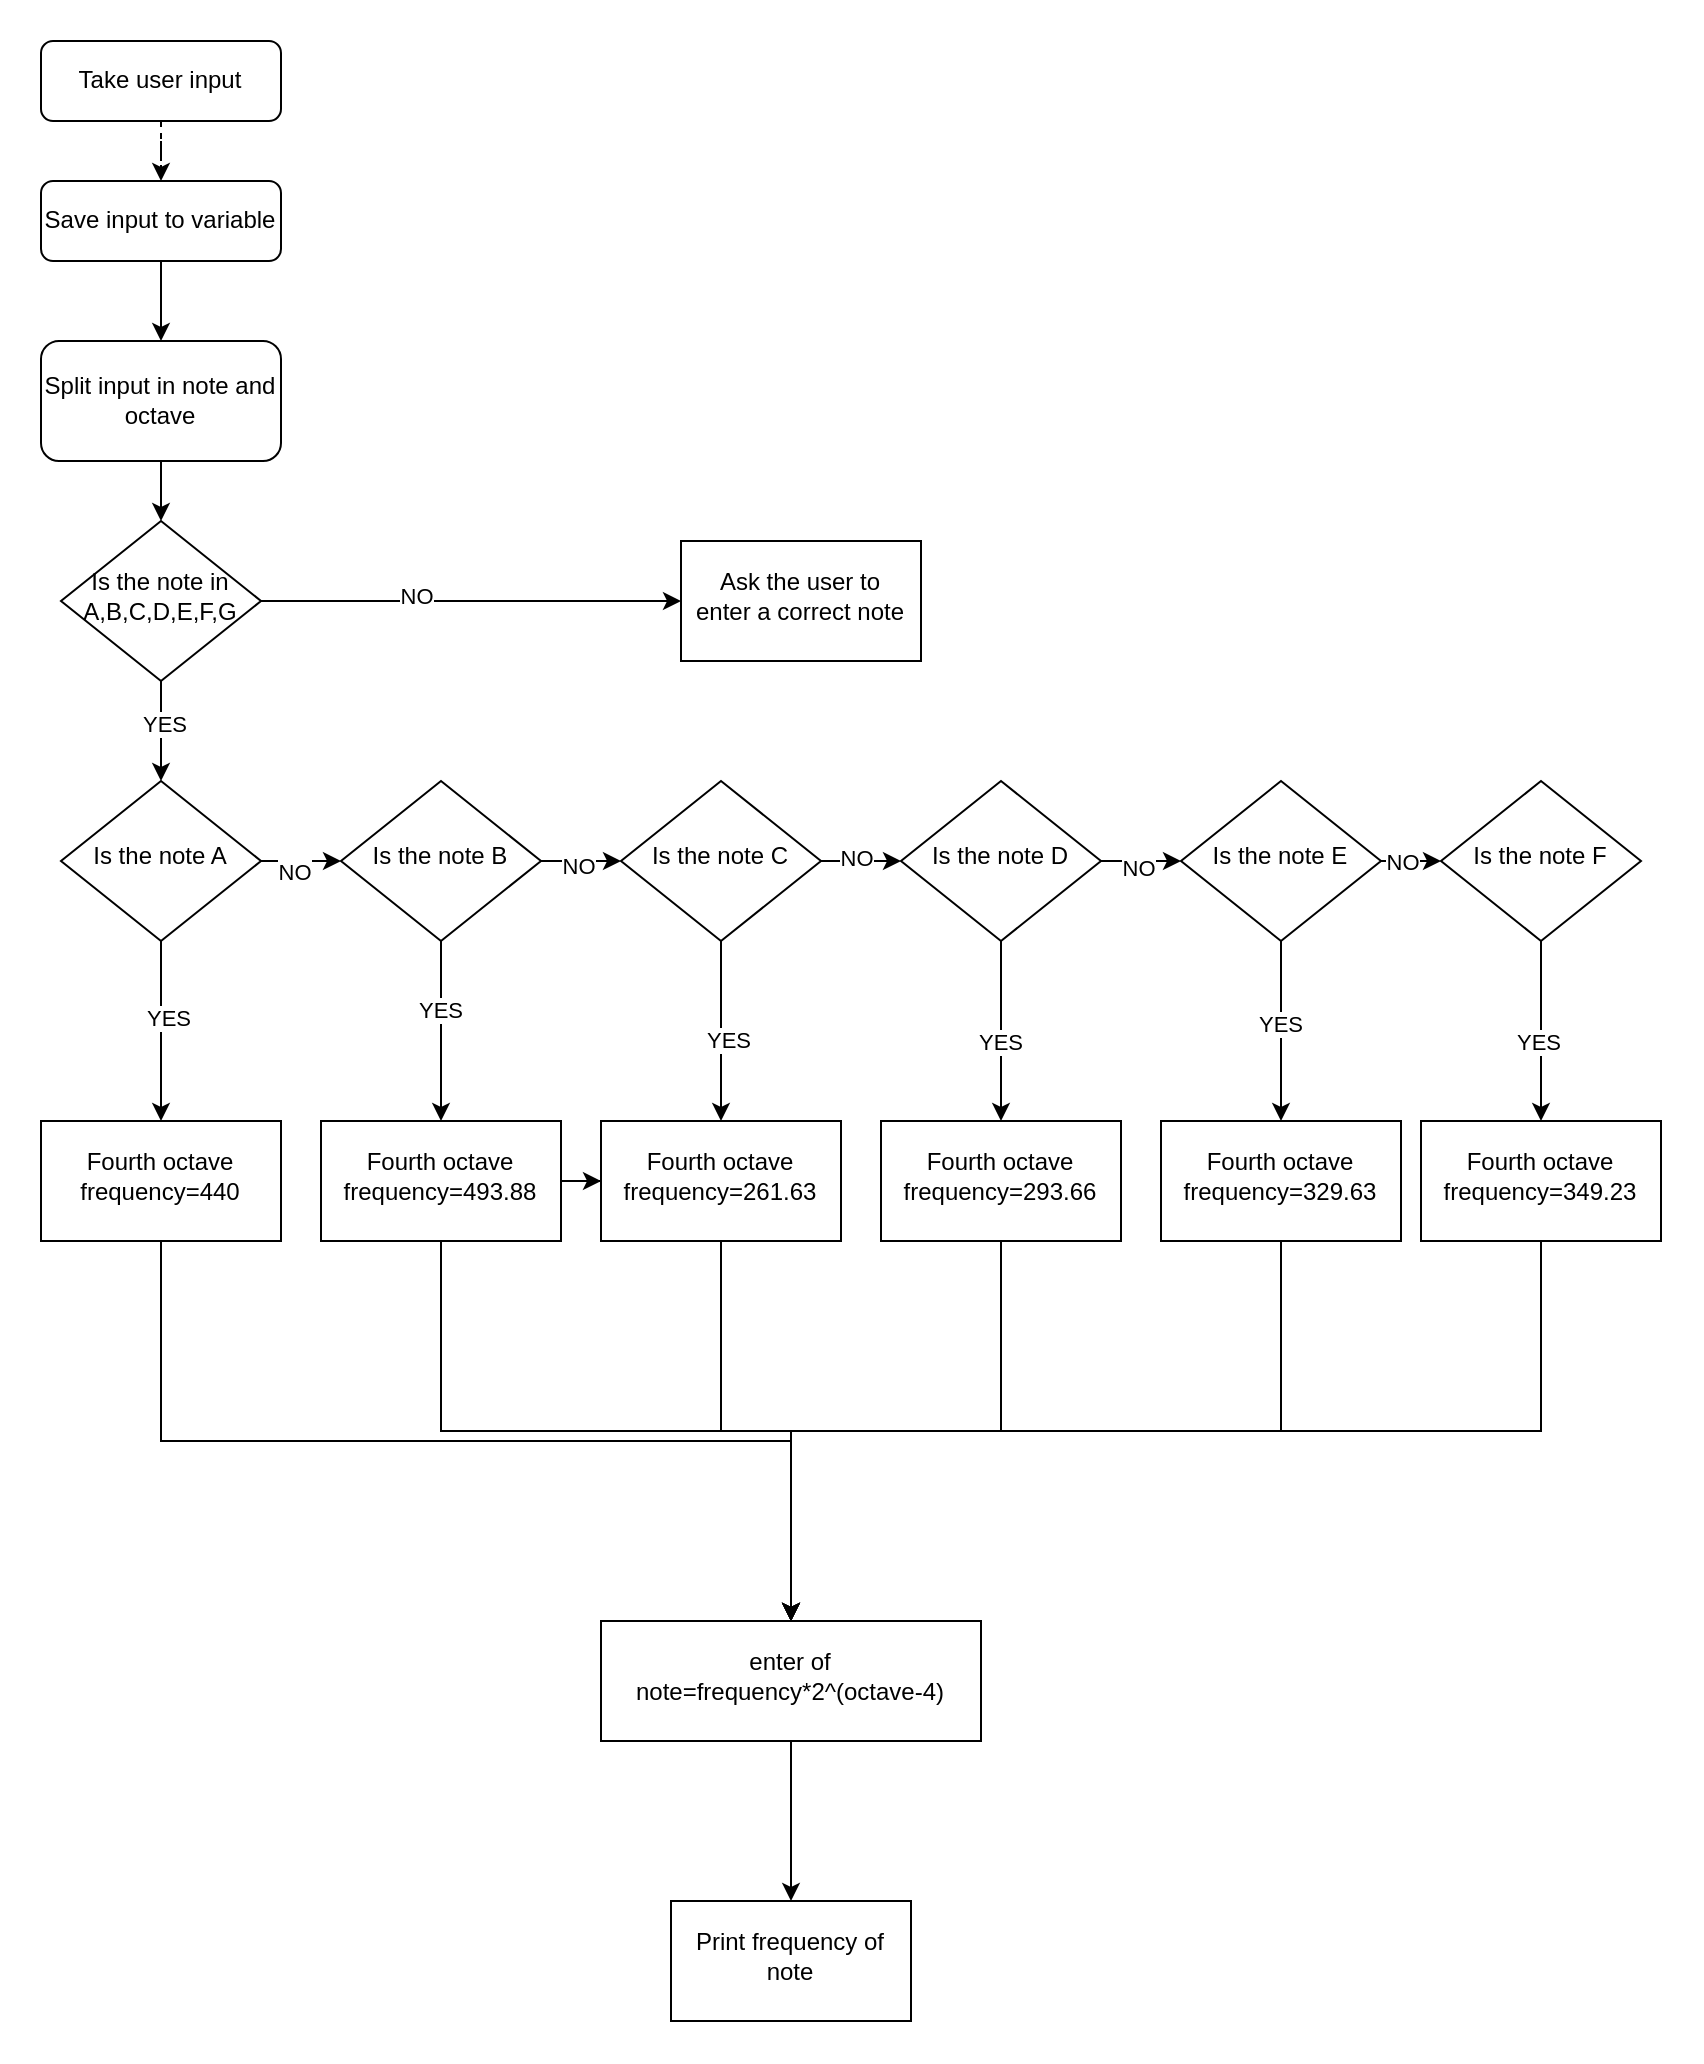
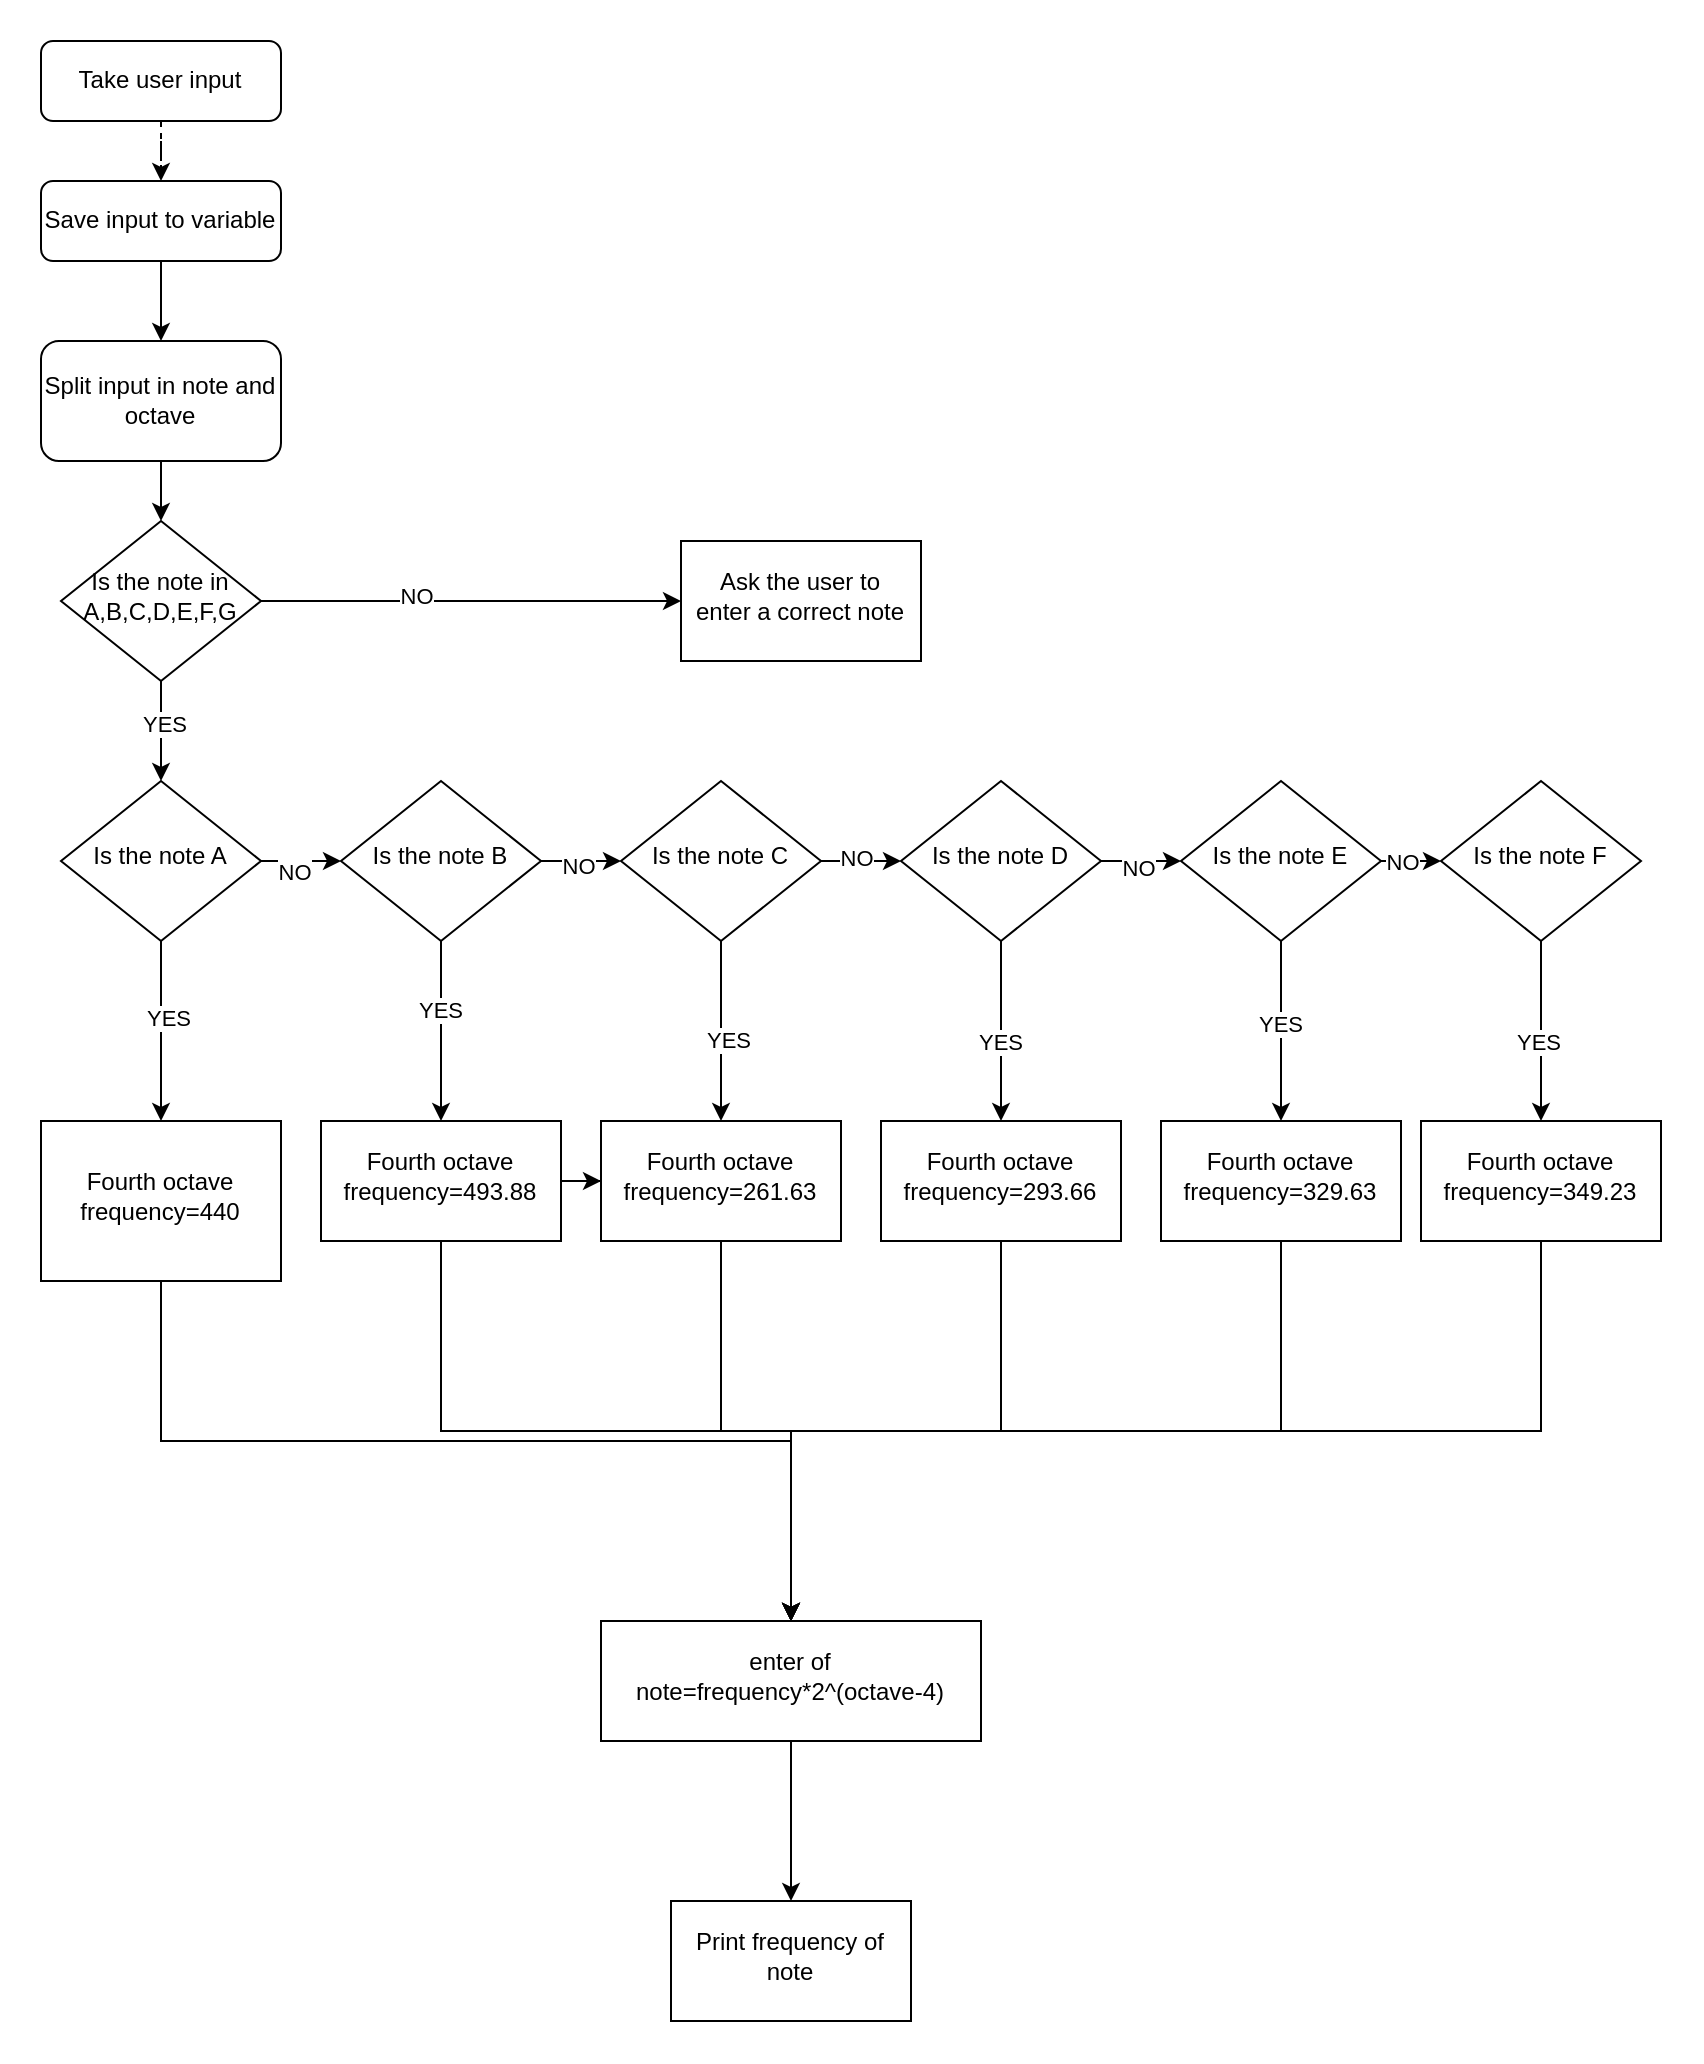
node "Fourth octave frequency=440": size 240x120 -> 240x160
